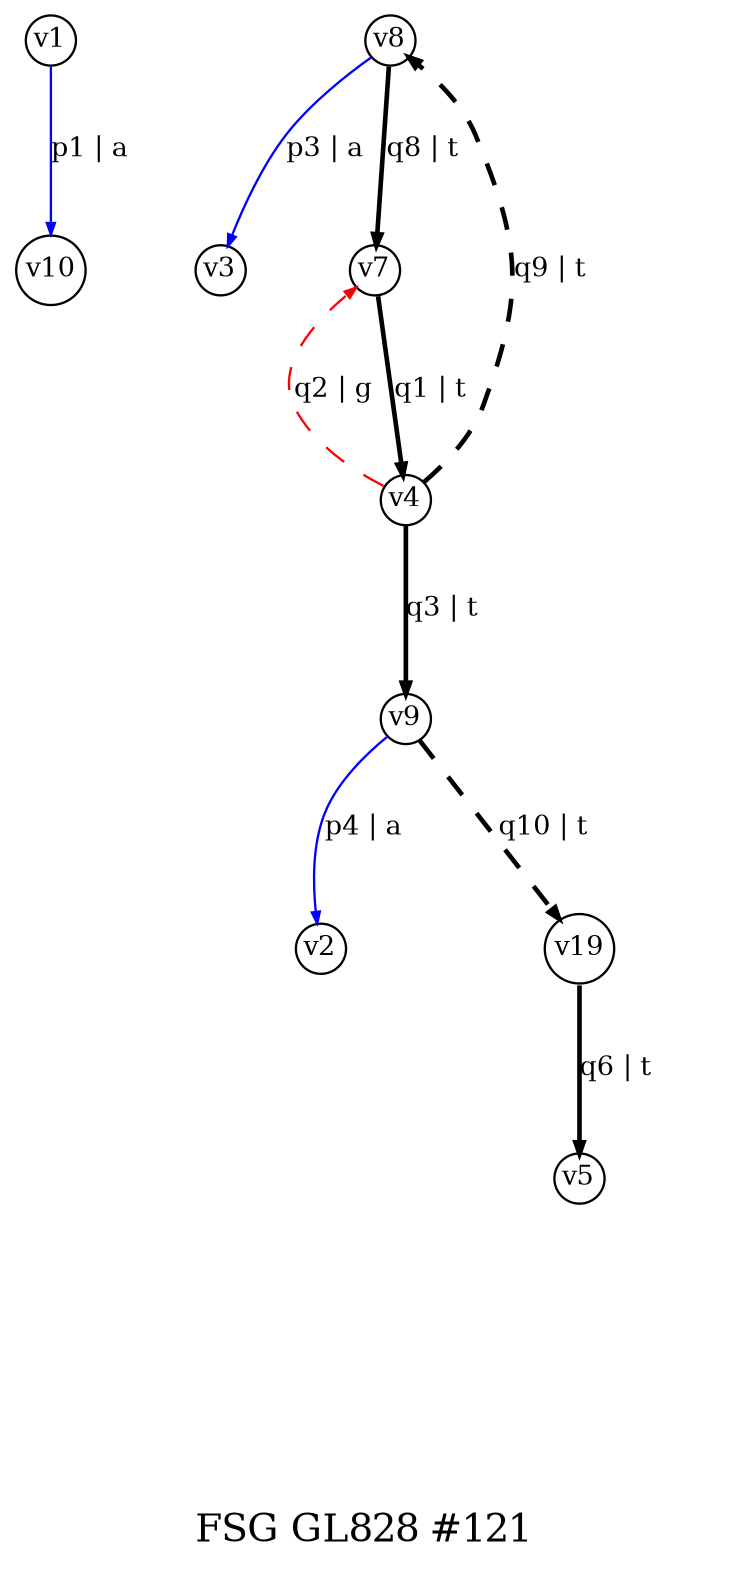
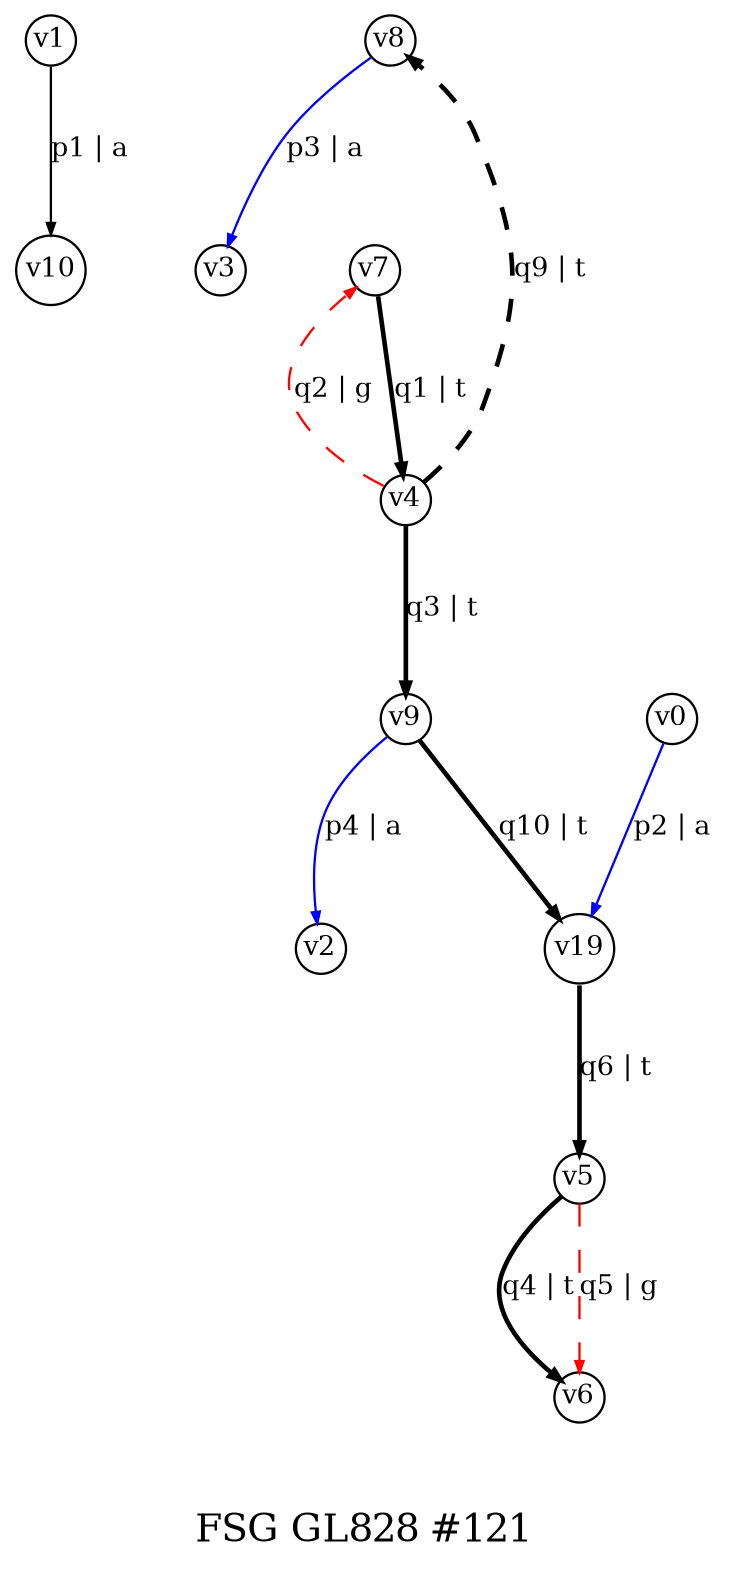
edge "v1" -> "v10": color blue -> black
edge "v8" -> "v7": removed, label "q8 | t"
node "v0": added
edge "v9" -> "v19": style dashed -> solid
node "v6": added
